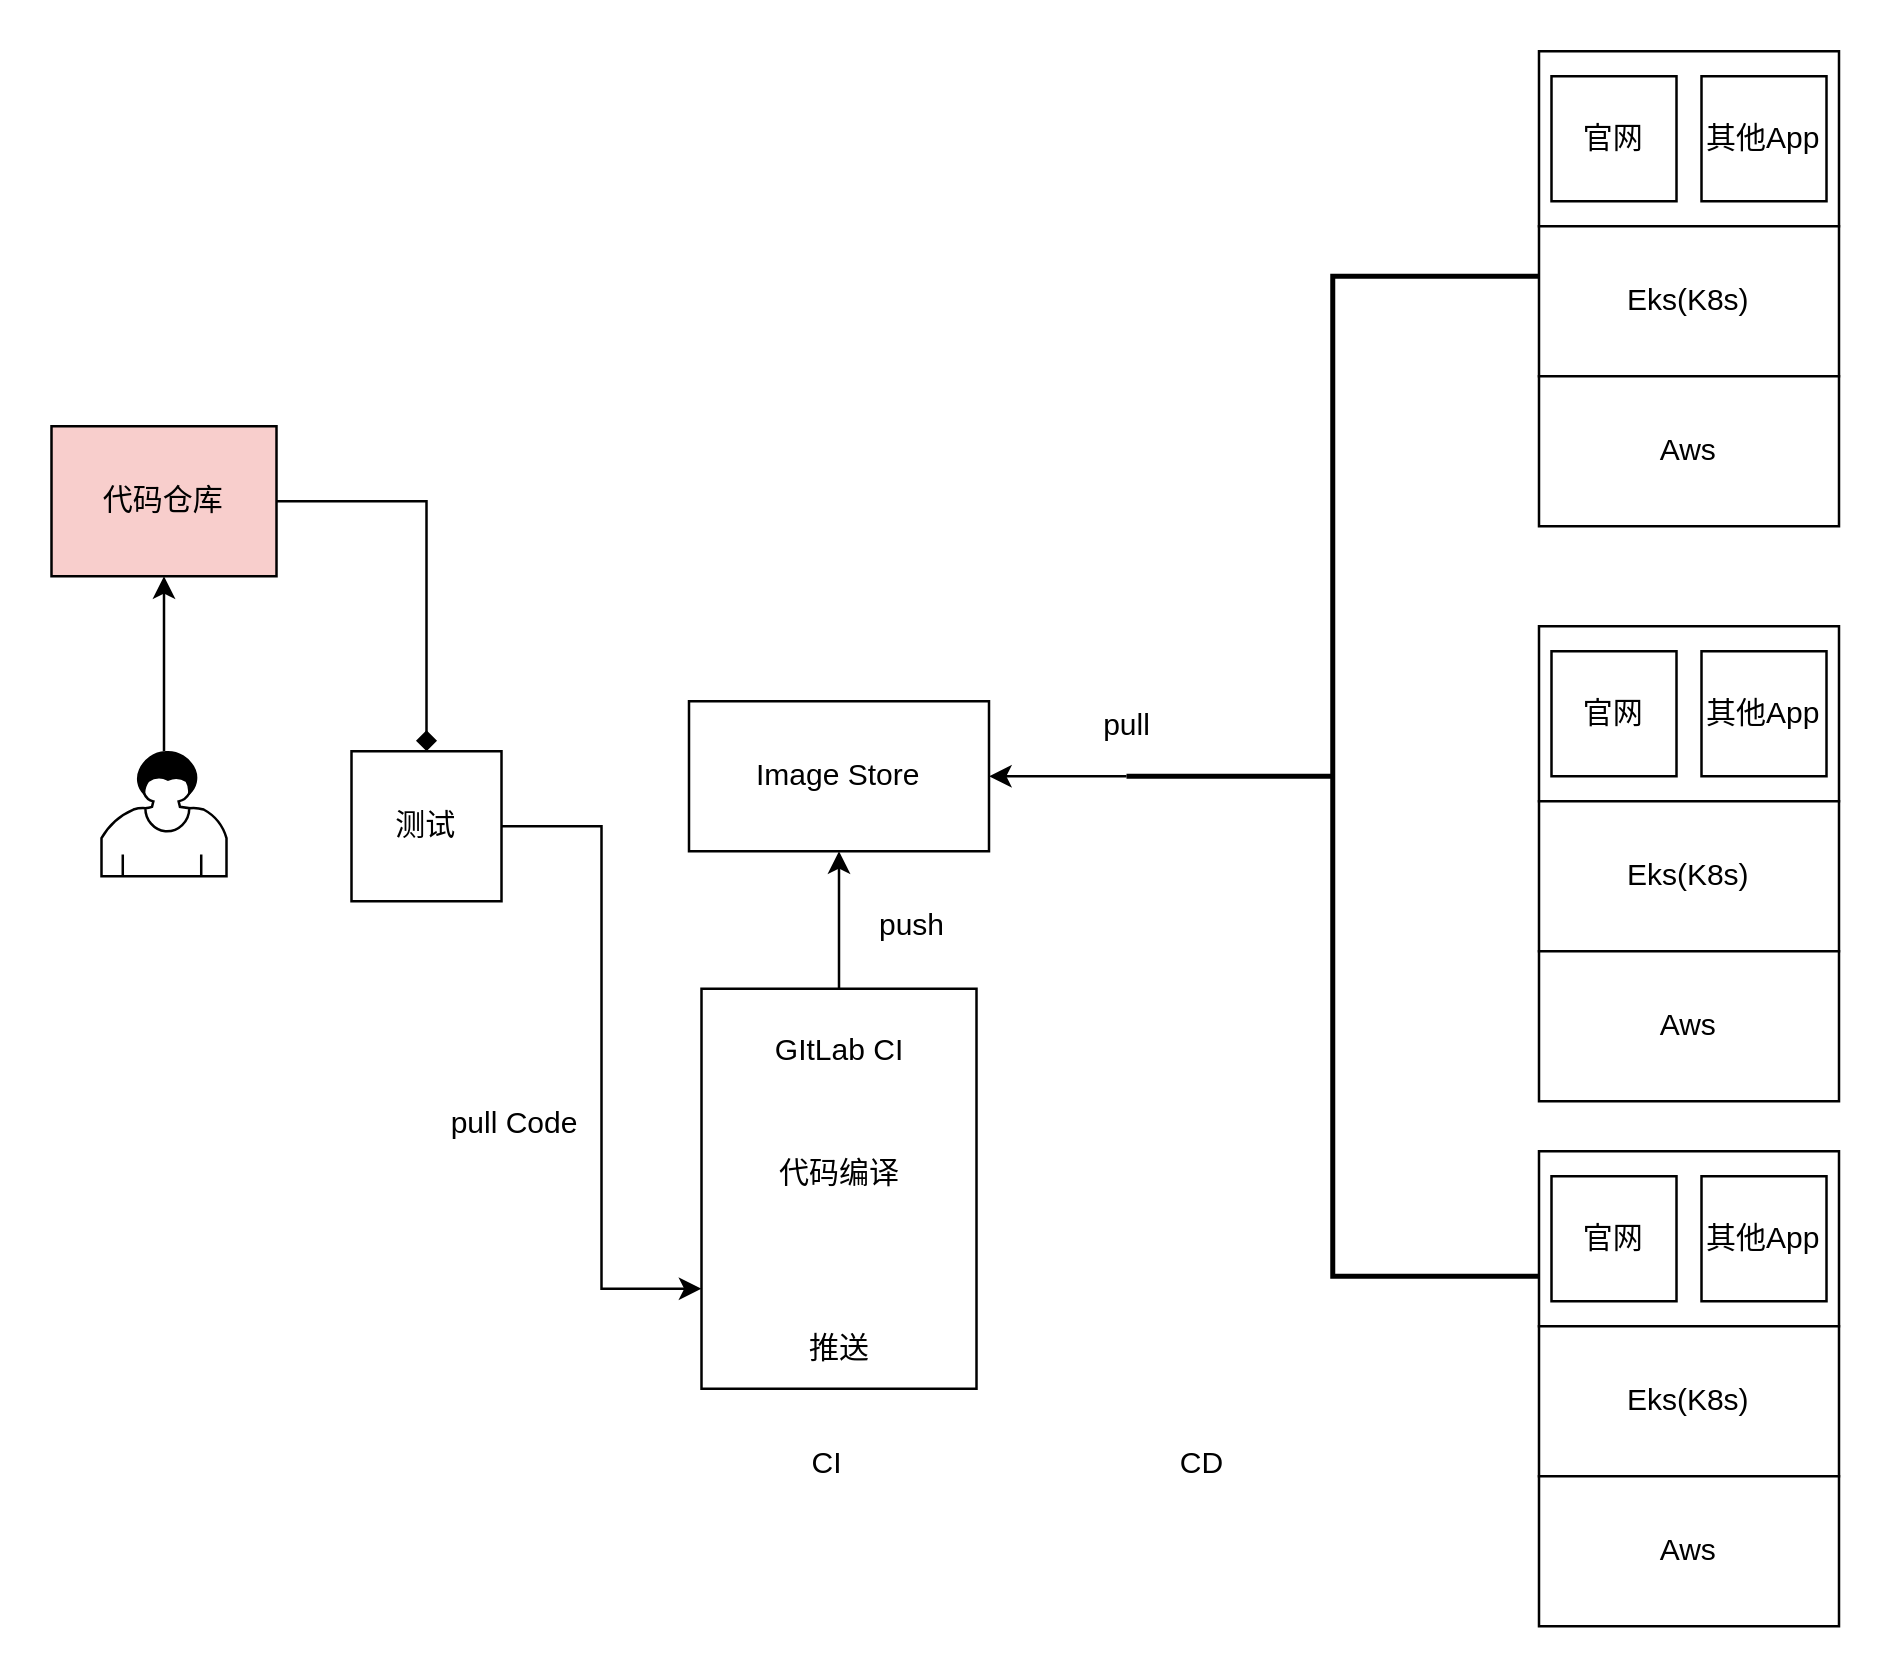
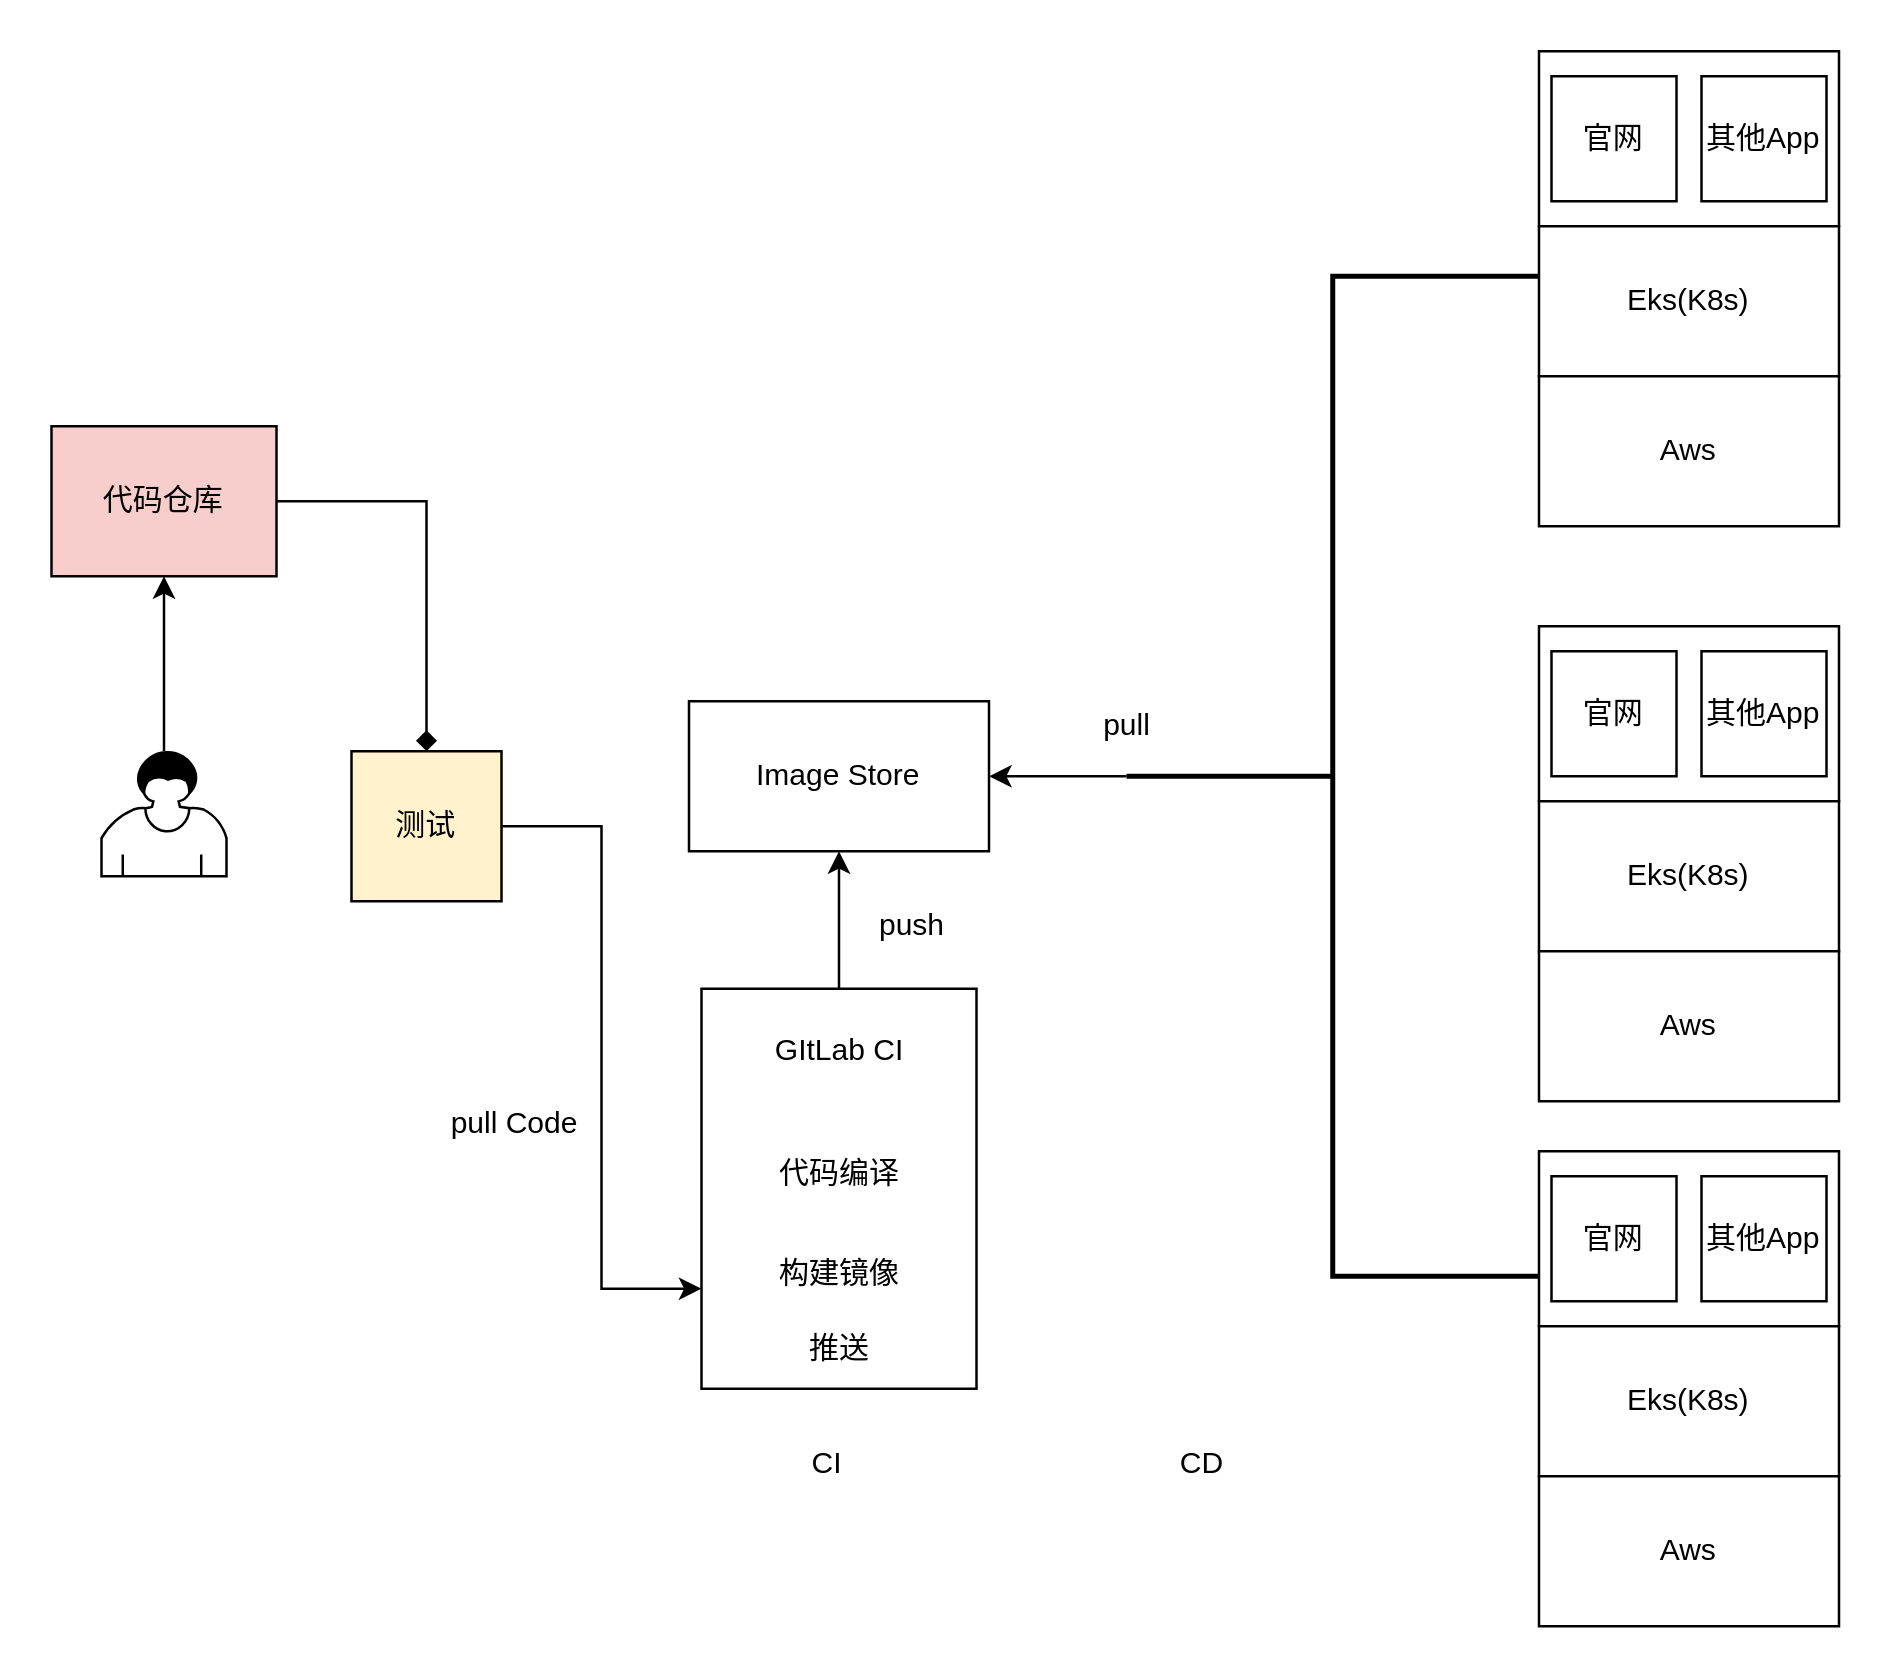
node "测试": fillcolor #ffffff -> #fff2cc
node "构建镜像": added
